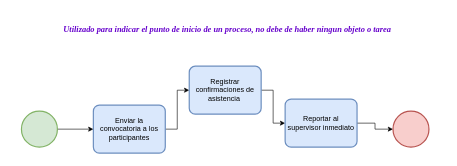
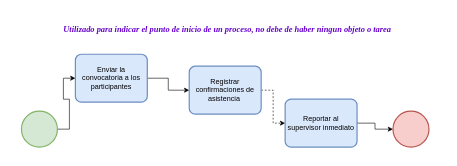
edge "Registrar confirmaciones de asistencia" -> "Reportar al supervisor inmediato": style solid -> dashed
node "Enviar la convocatoria a los participantes": moved (129, 129) -> (111, 78)
